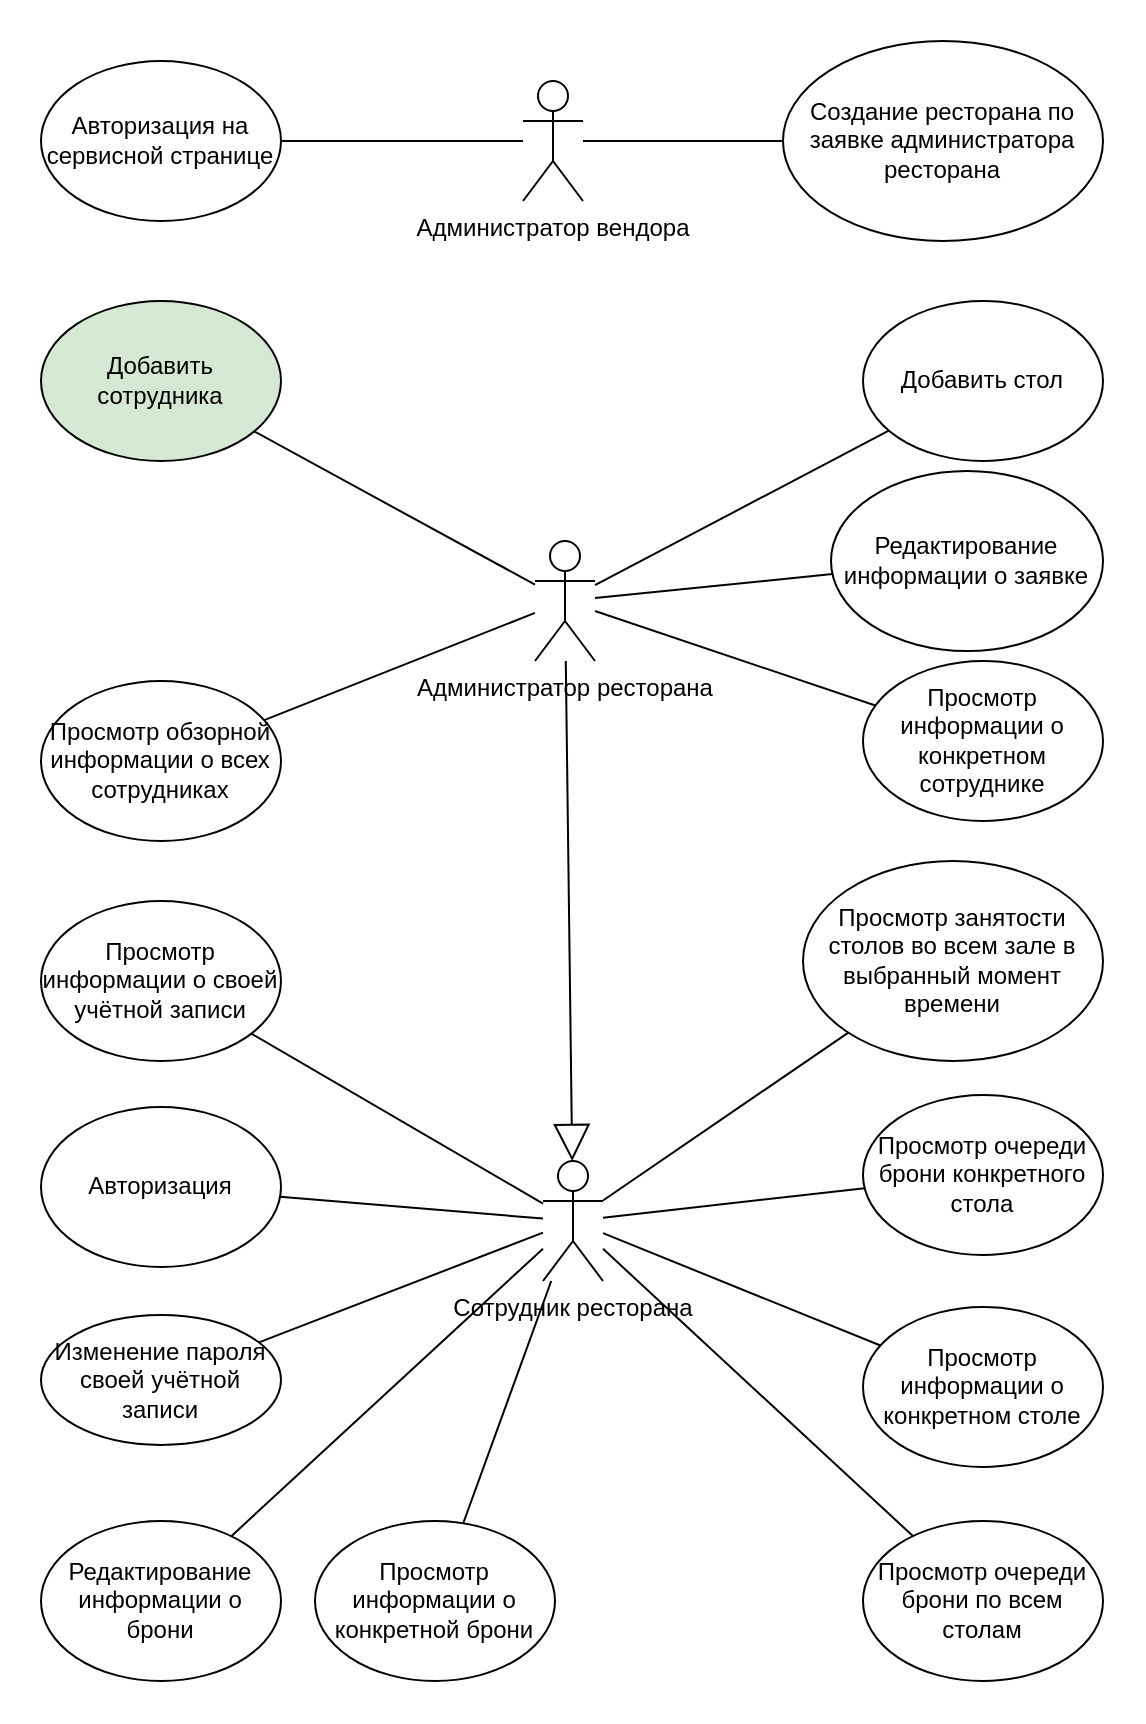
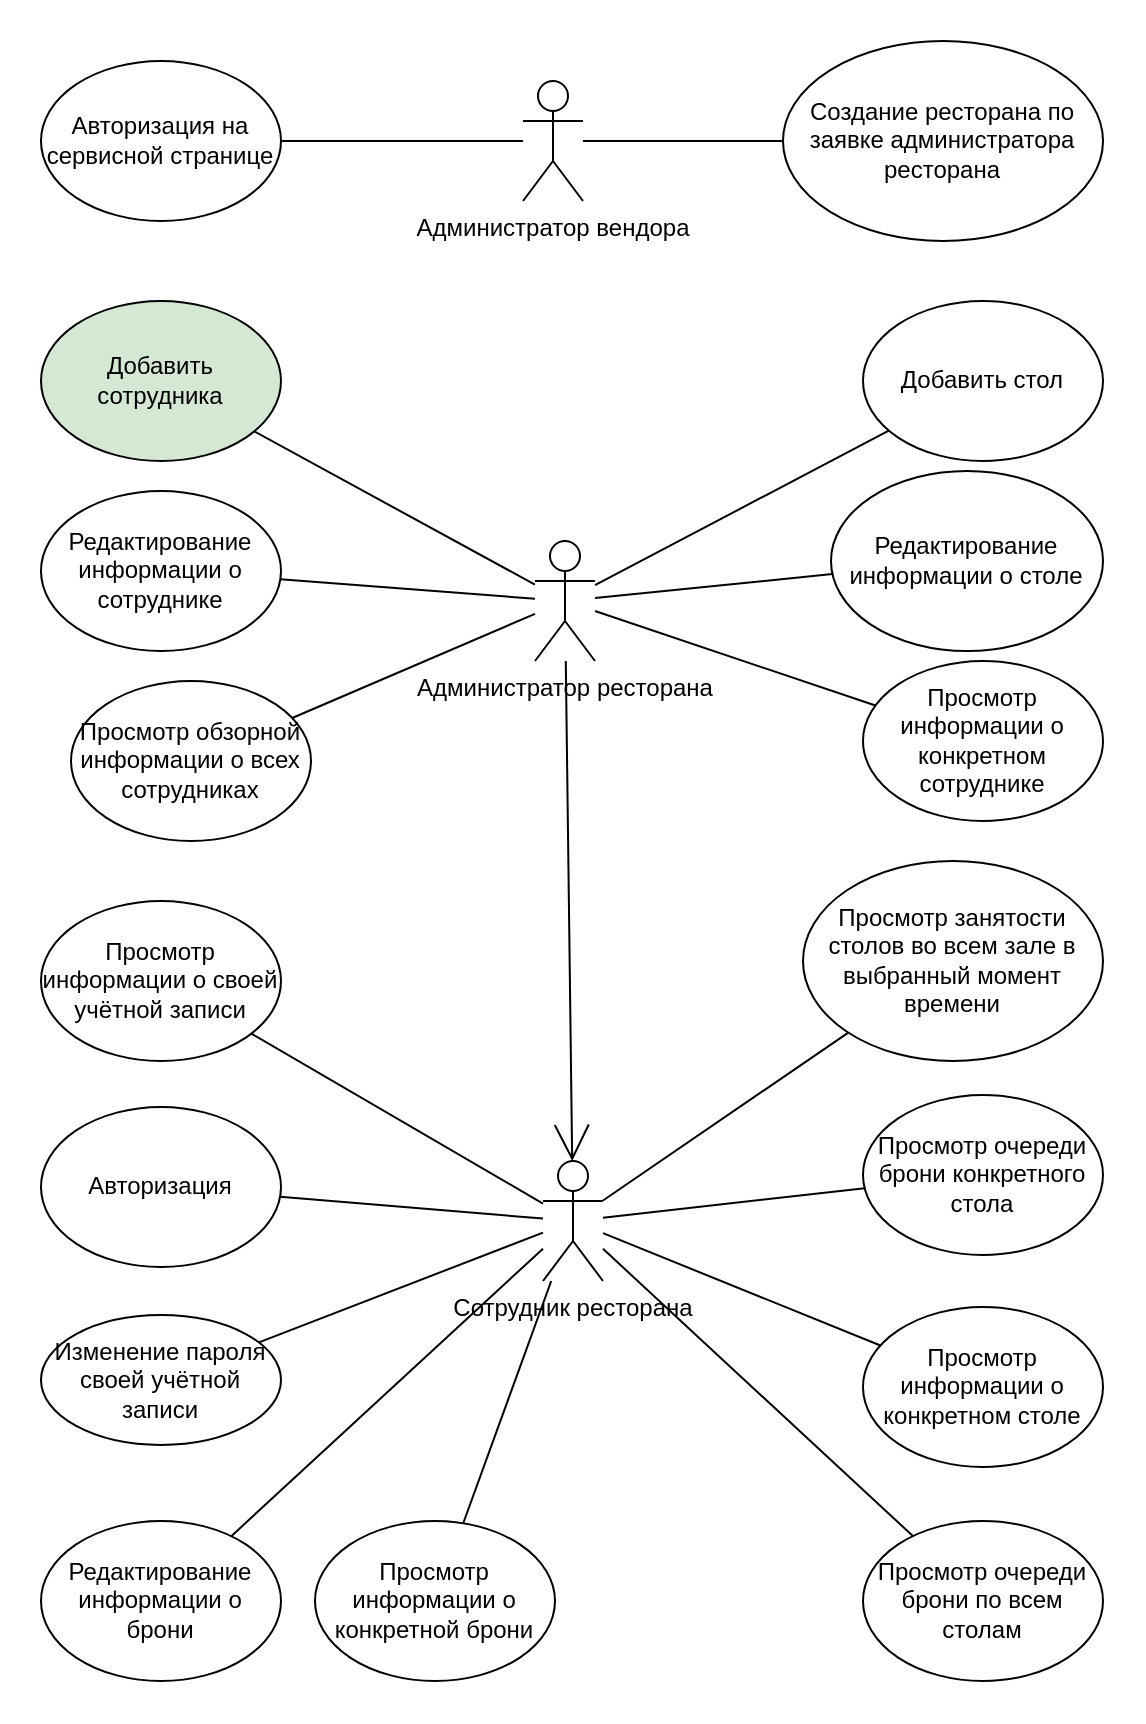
node "Редактирование информации о заявке": label "Редактирование информации о заявке" -> "Редактирование информации о столе"
node "Редактирование информации о сотруднике": added
edge "Редактирование информации о сотруднике" -- "Администратор ресторана": added
node "Просмотр обзорной информации о всех сотрудниках": moved (161, 761) -> (191, 761)
edge "Администратор ресторана" -> "Сотрудник ресторана": arrowhead block -> open
